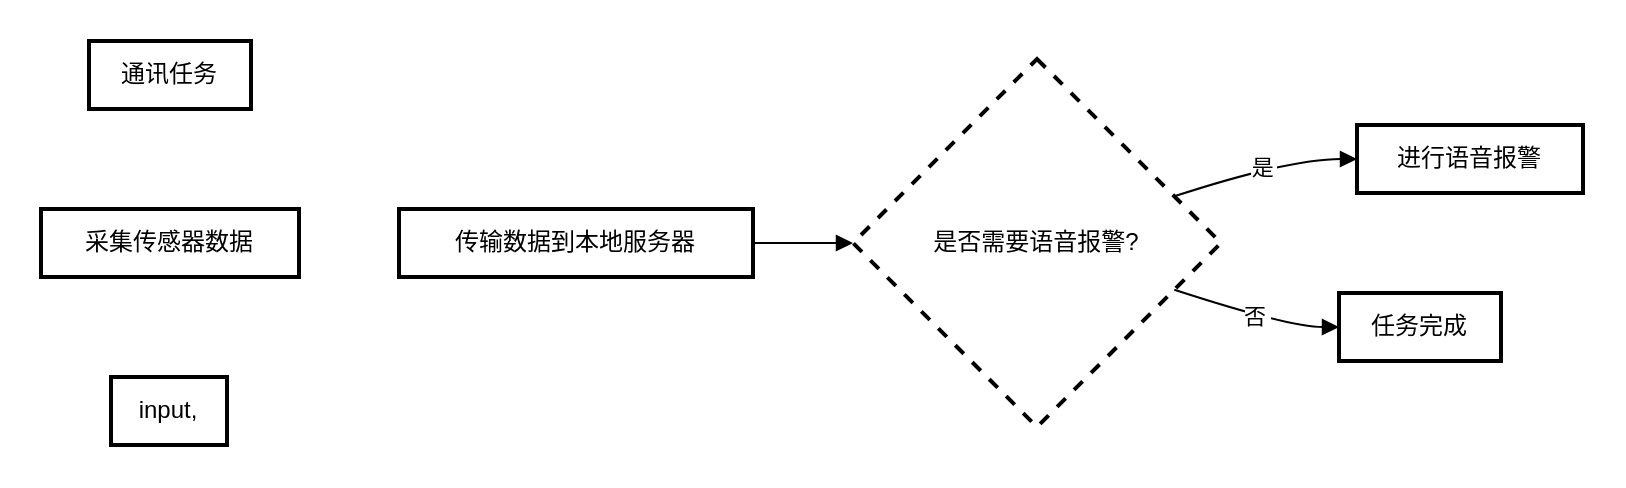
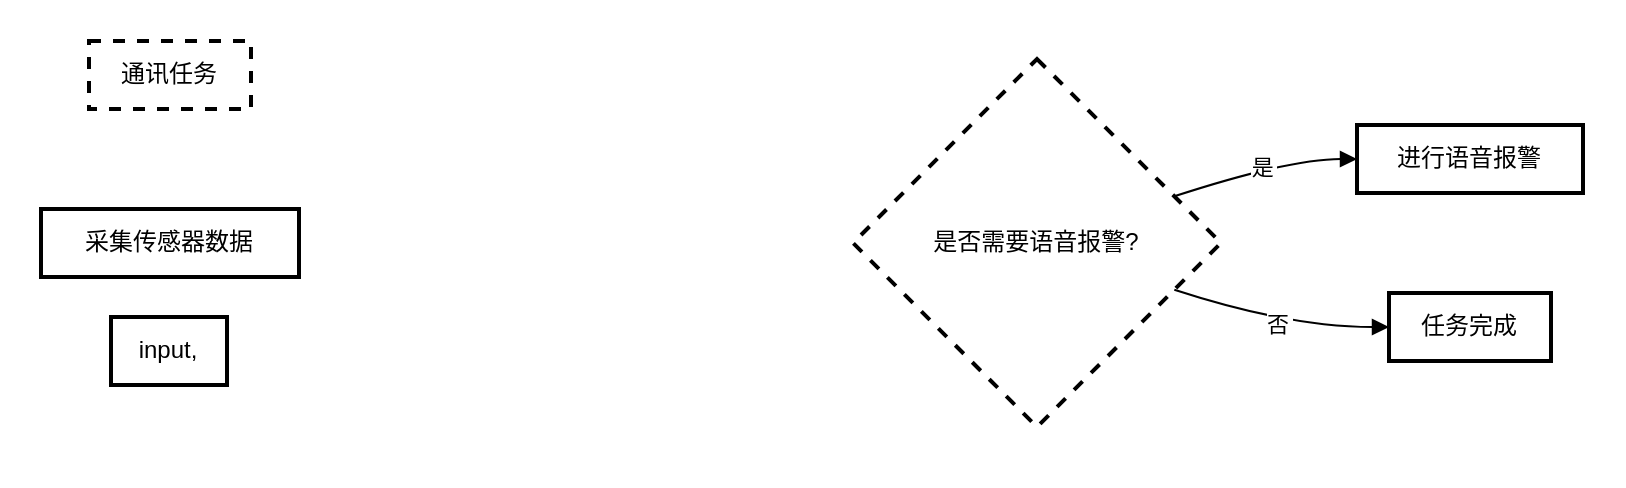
node "通讯任务": style solid -> dashed
node "传输数据到本地服务器": removed
edge "传输数据到本地服务器" -> "是否需要语音报警?": removed
node "任务完成": moved (1420, 327) -> (1470, 327)
node "input,": moved (169, 411) -> (169, 351)
